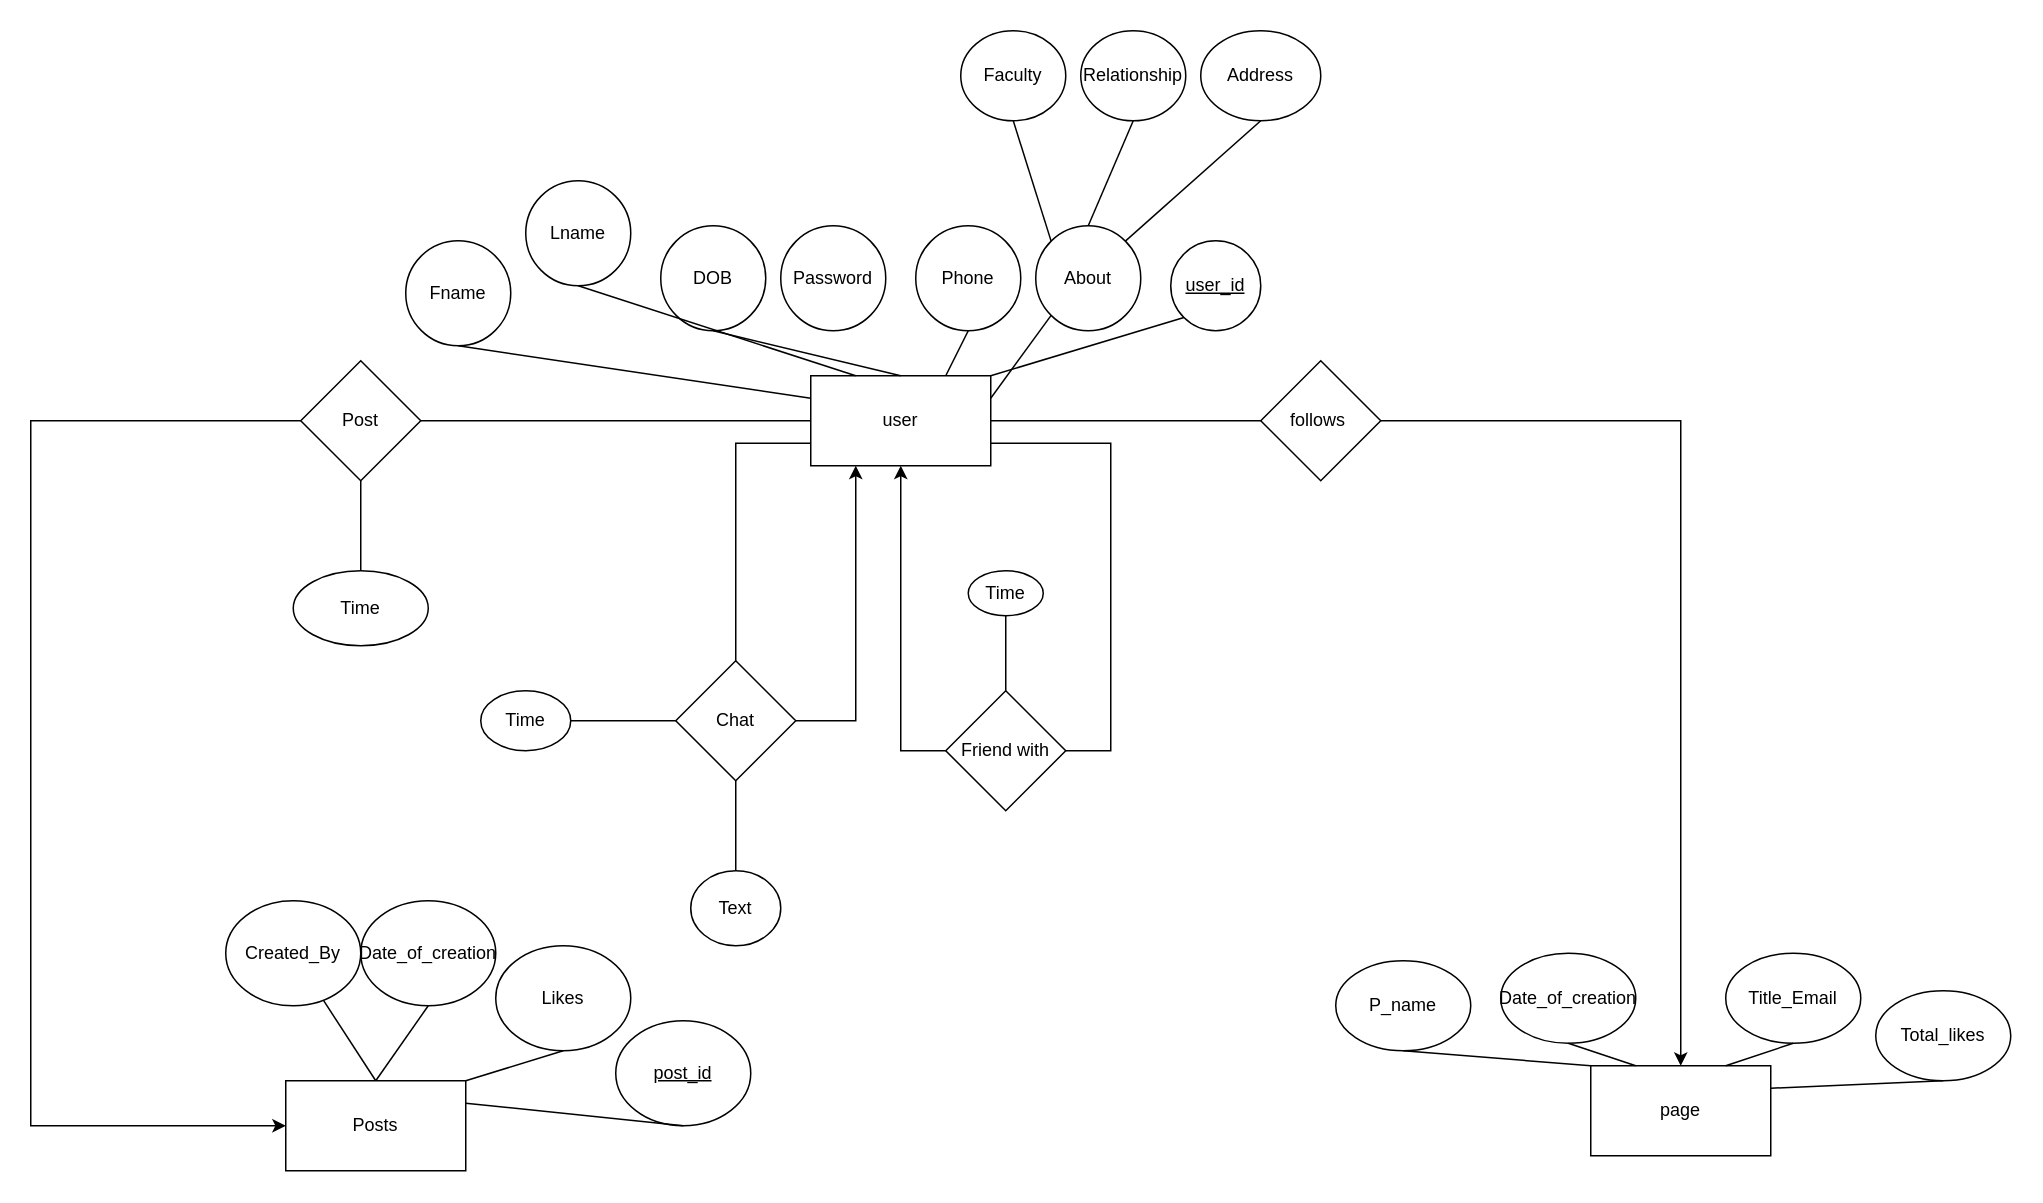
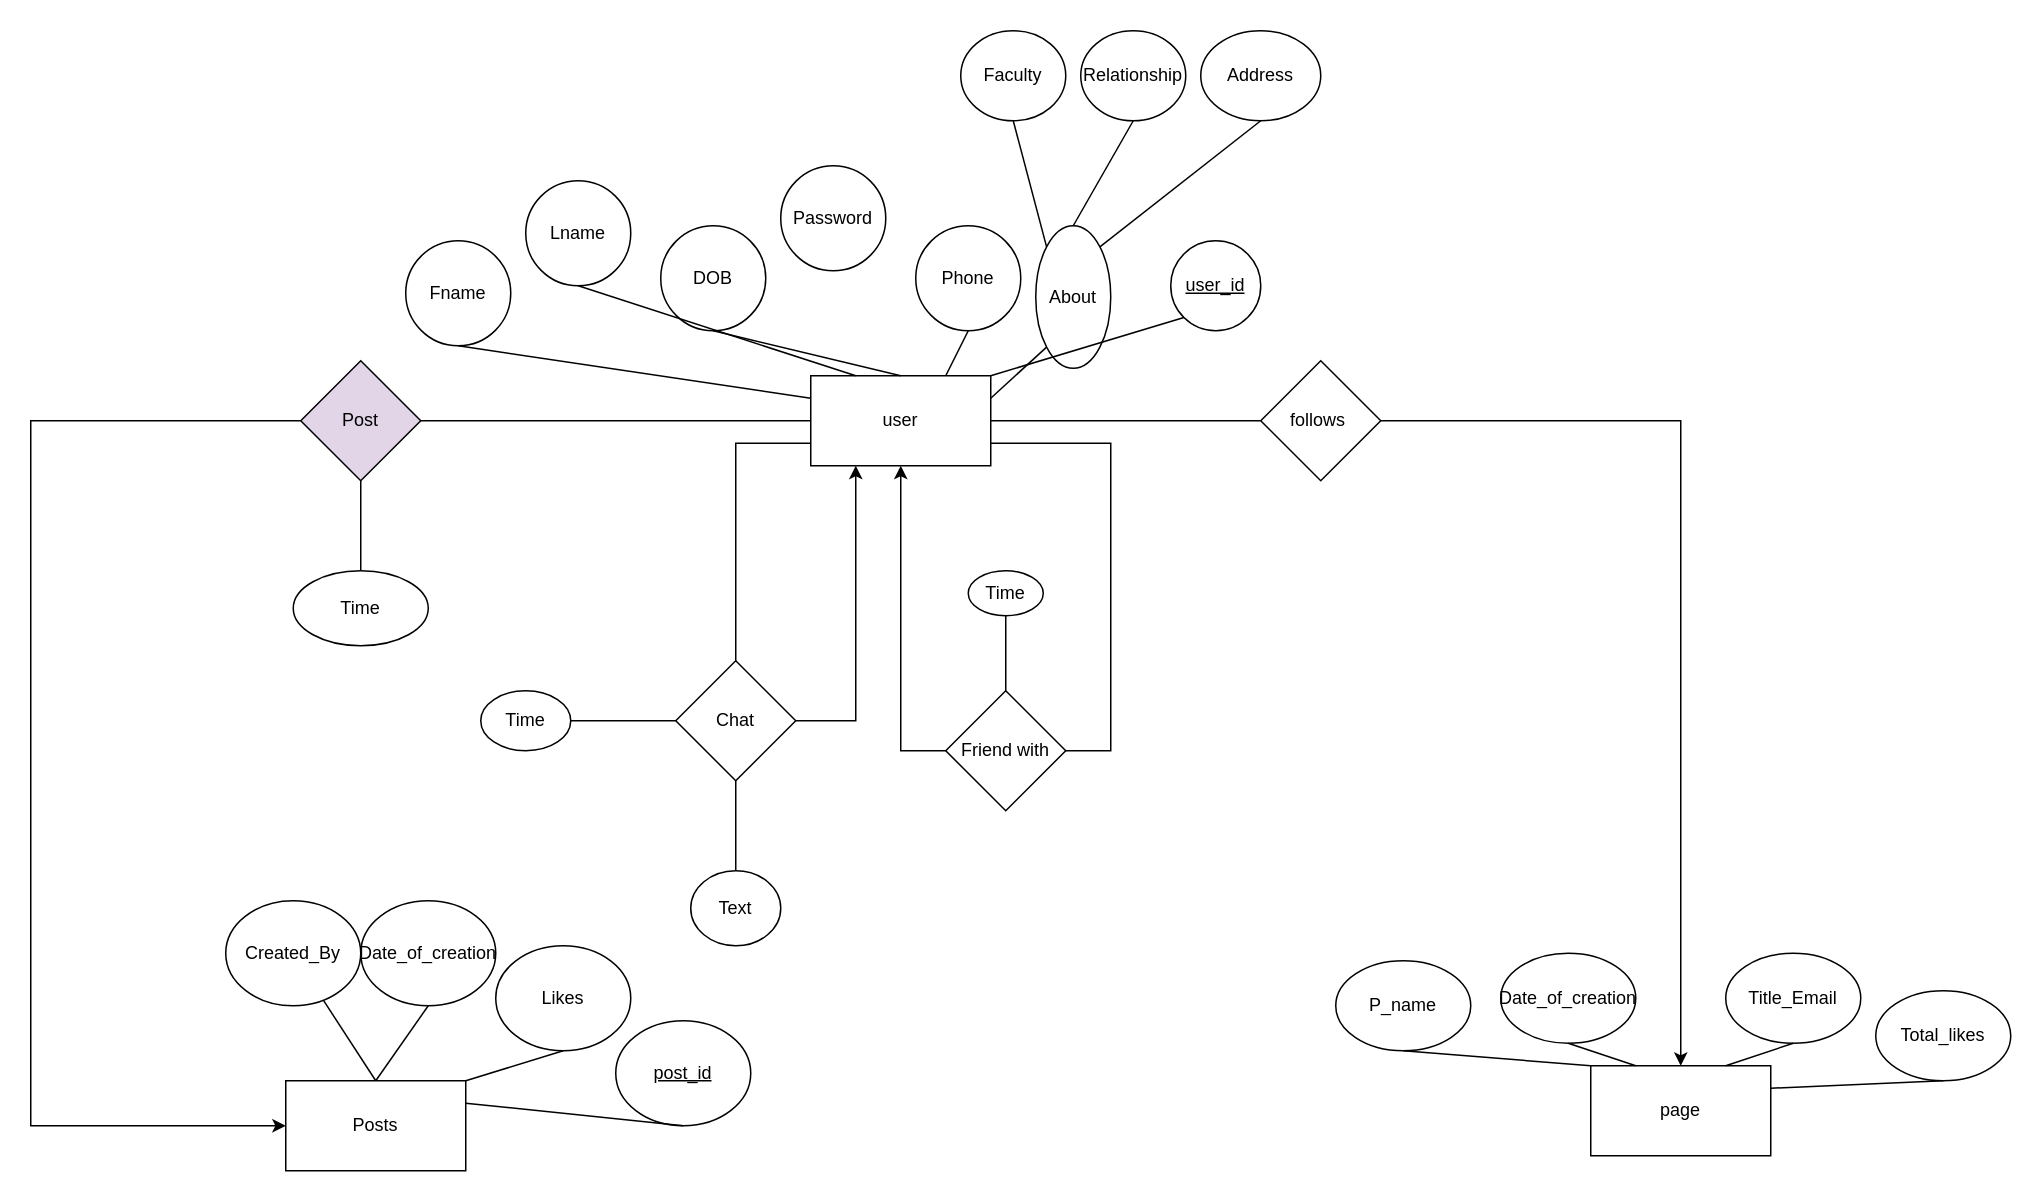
node "Password": moved (833, 278) -> (833, 218)
node "About": size 105x105 -> 75x143
node "Post": fillcolor #ffffff -> #e1d5e7
